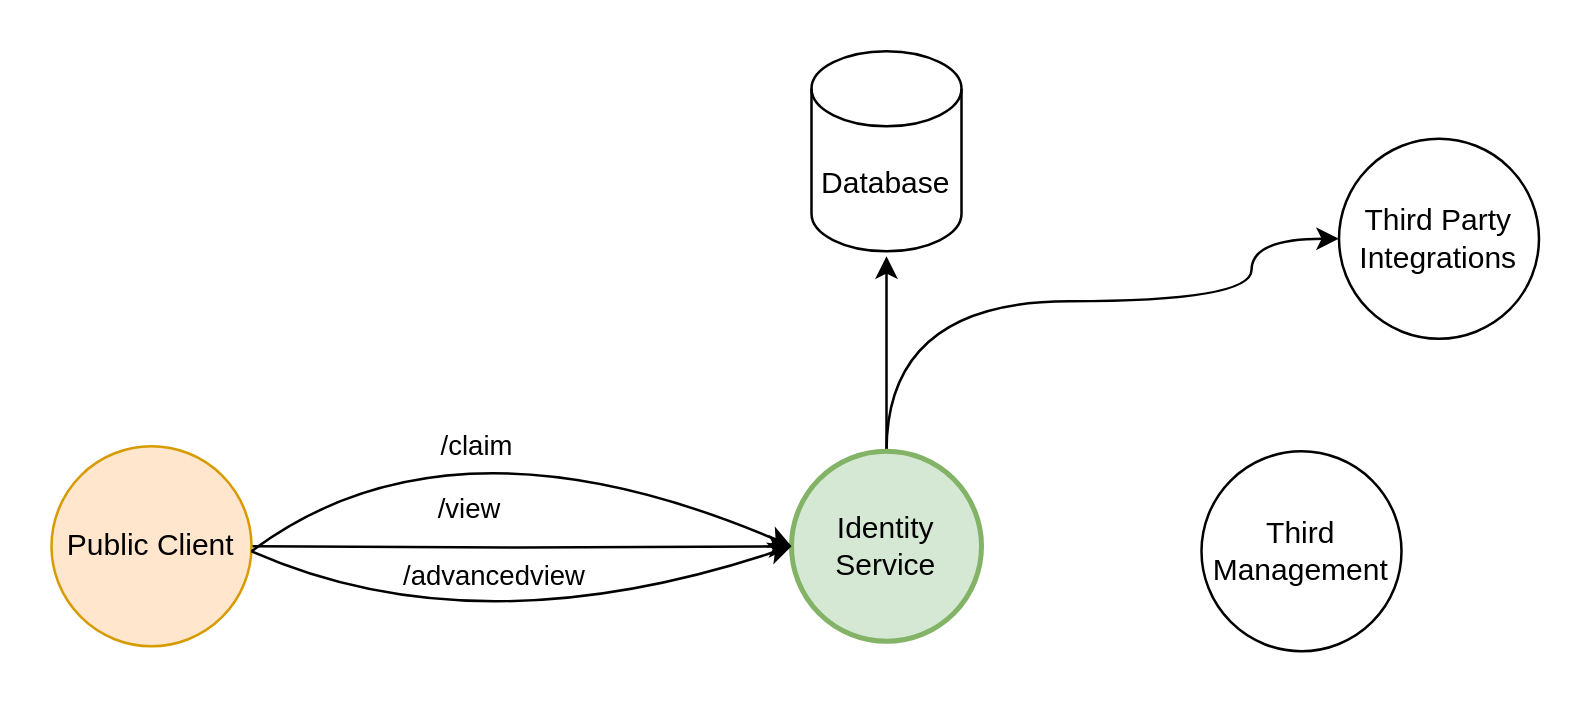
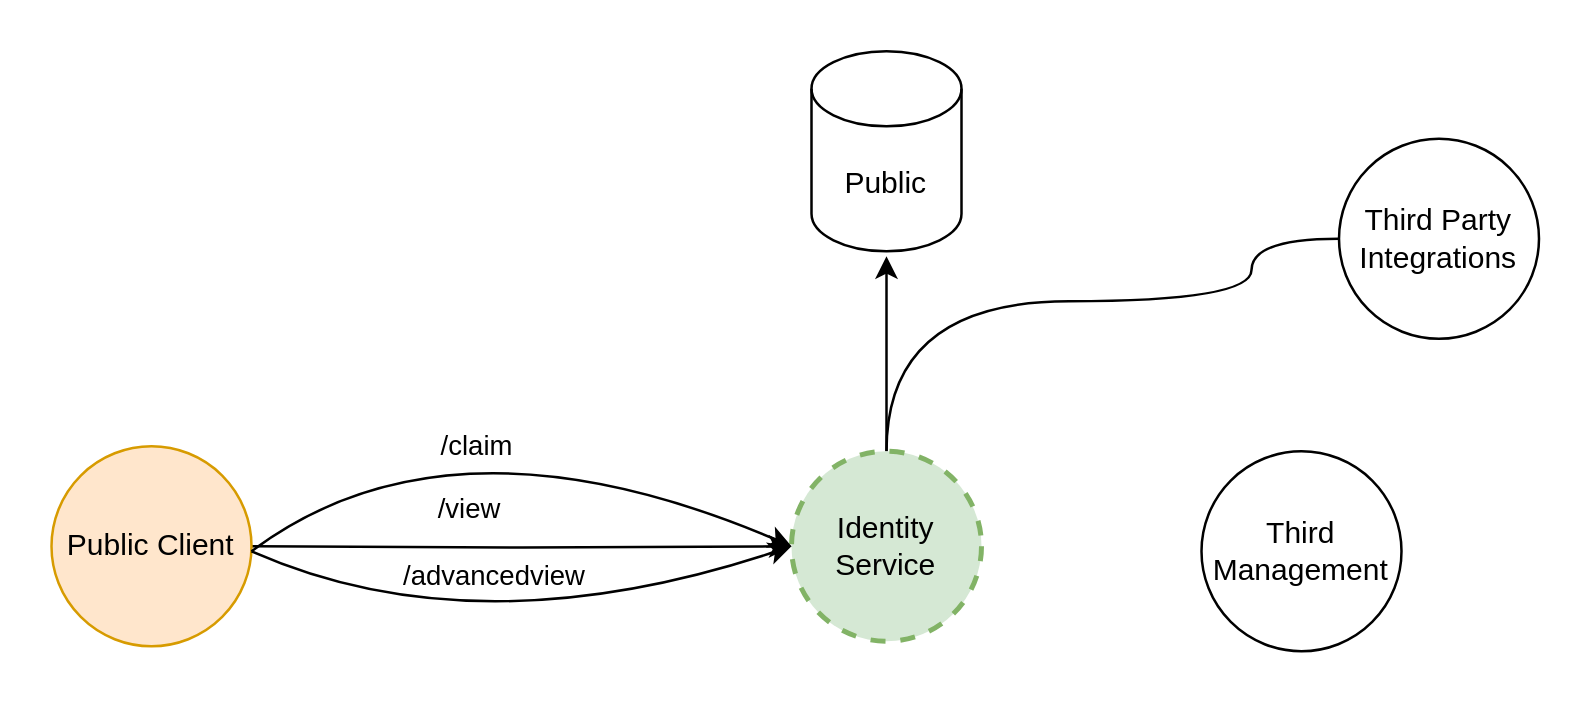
node "Database": label "Database" -> "Public"
edge "Identity Service" -> "Third Party Integrations": arrowhead classic -> none
node "Identity Service": style solid -> dashed
